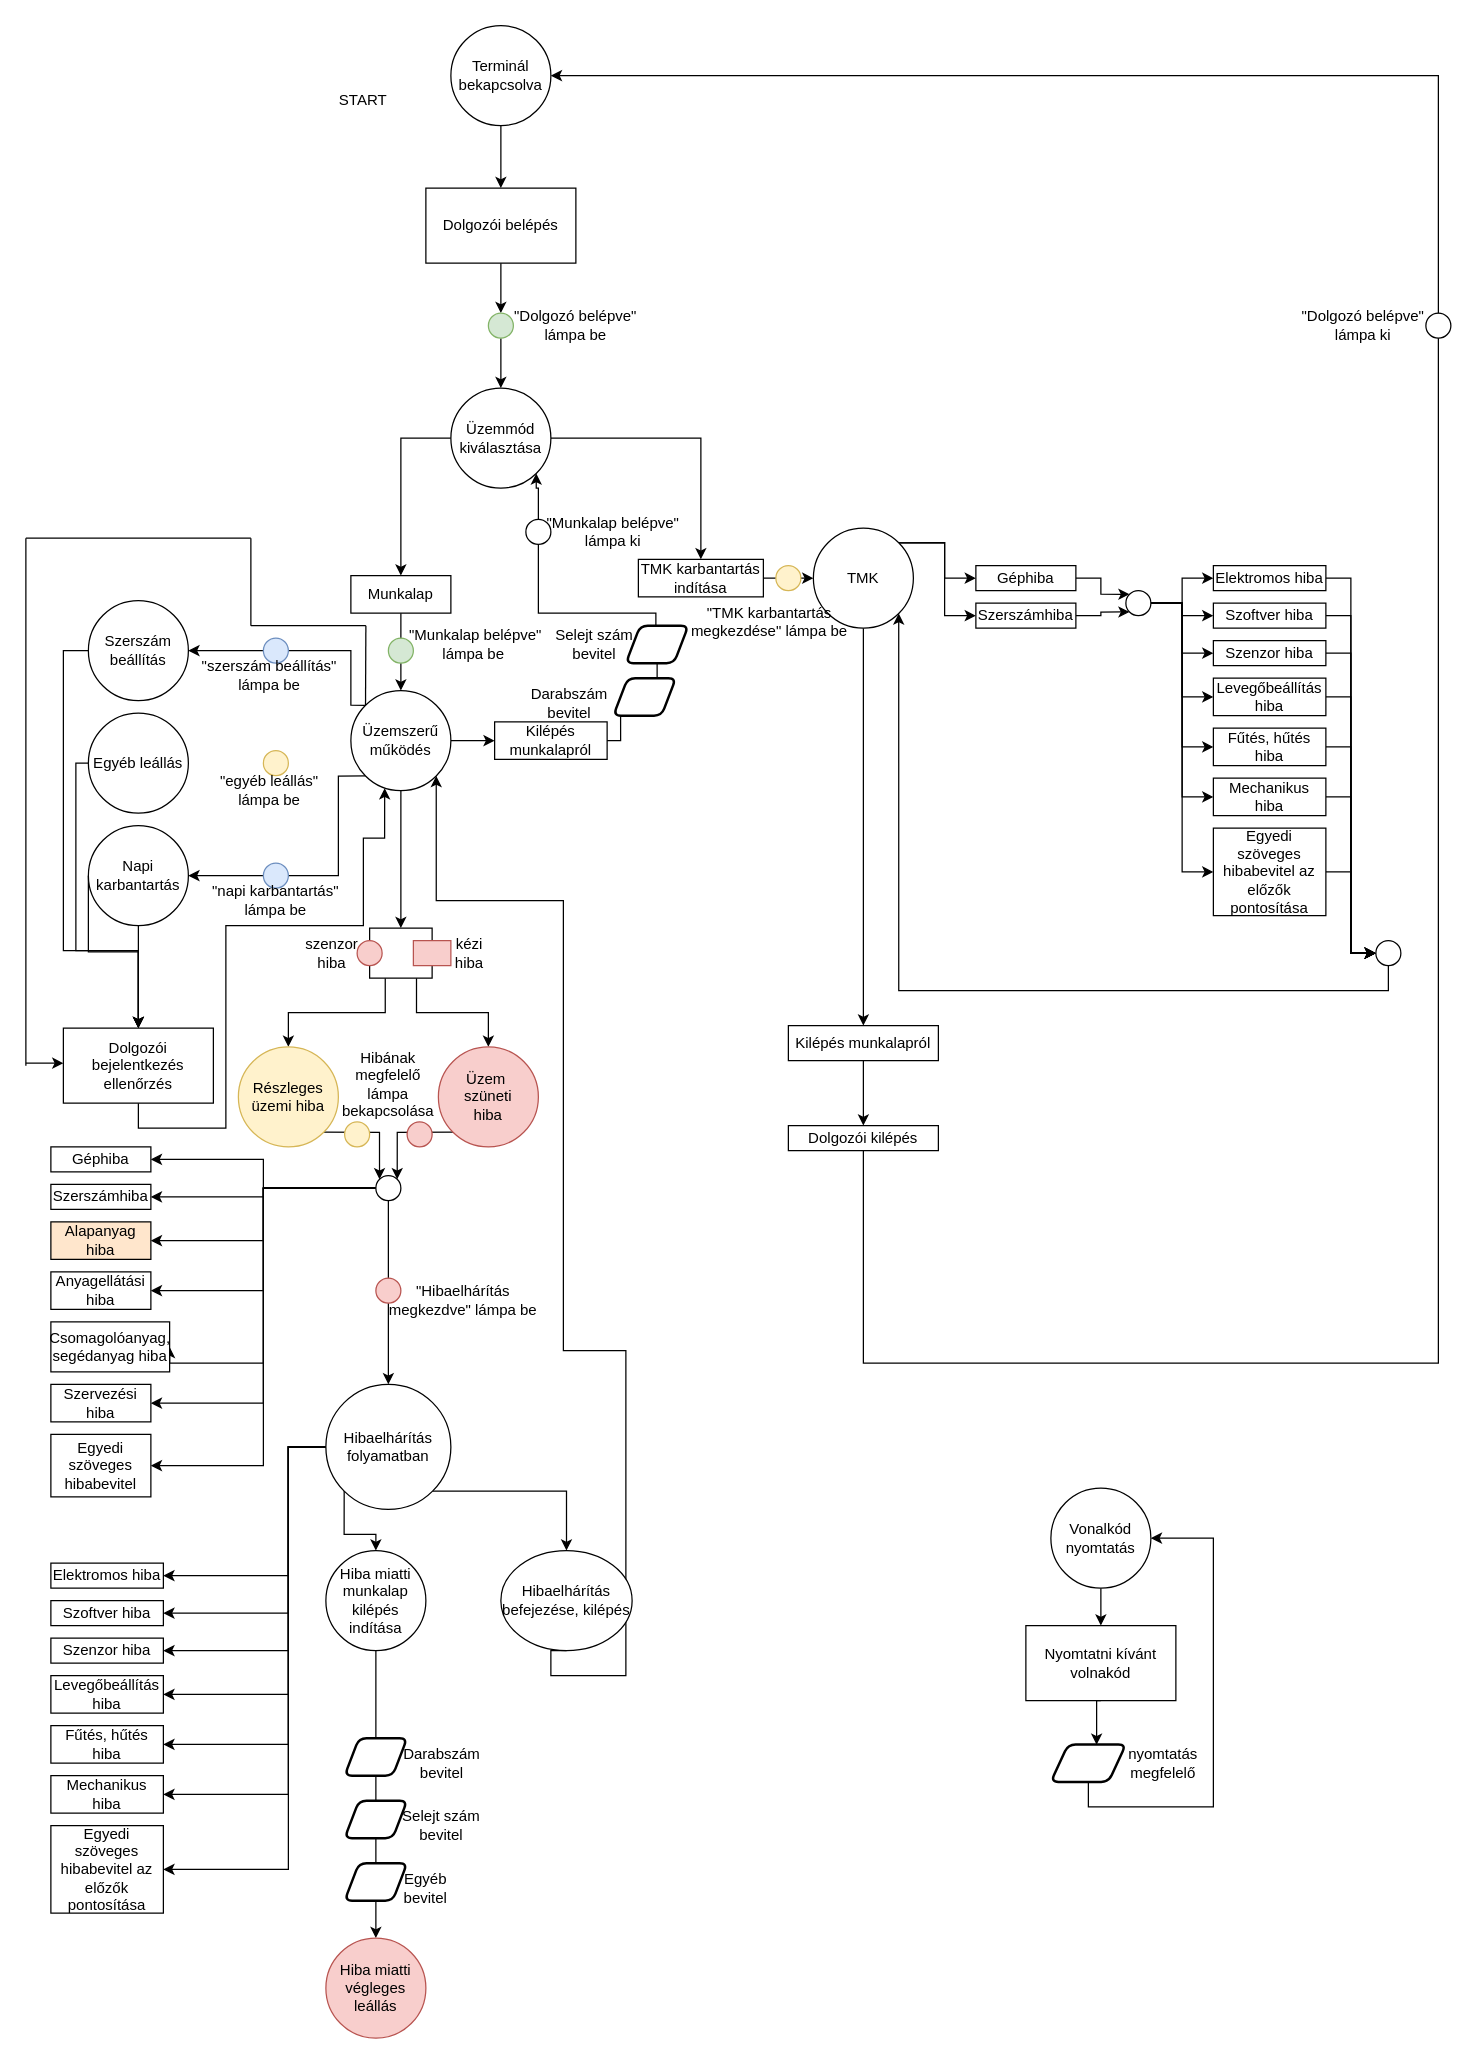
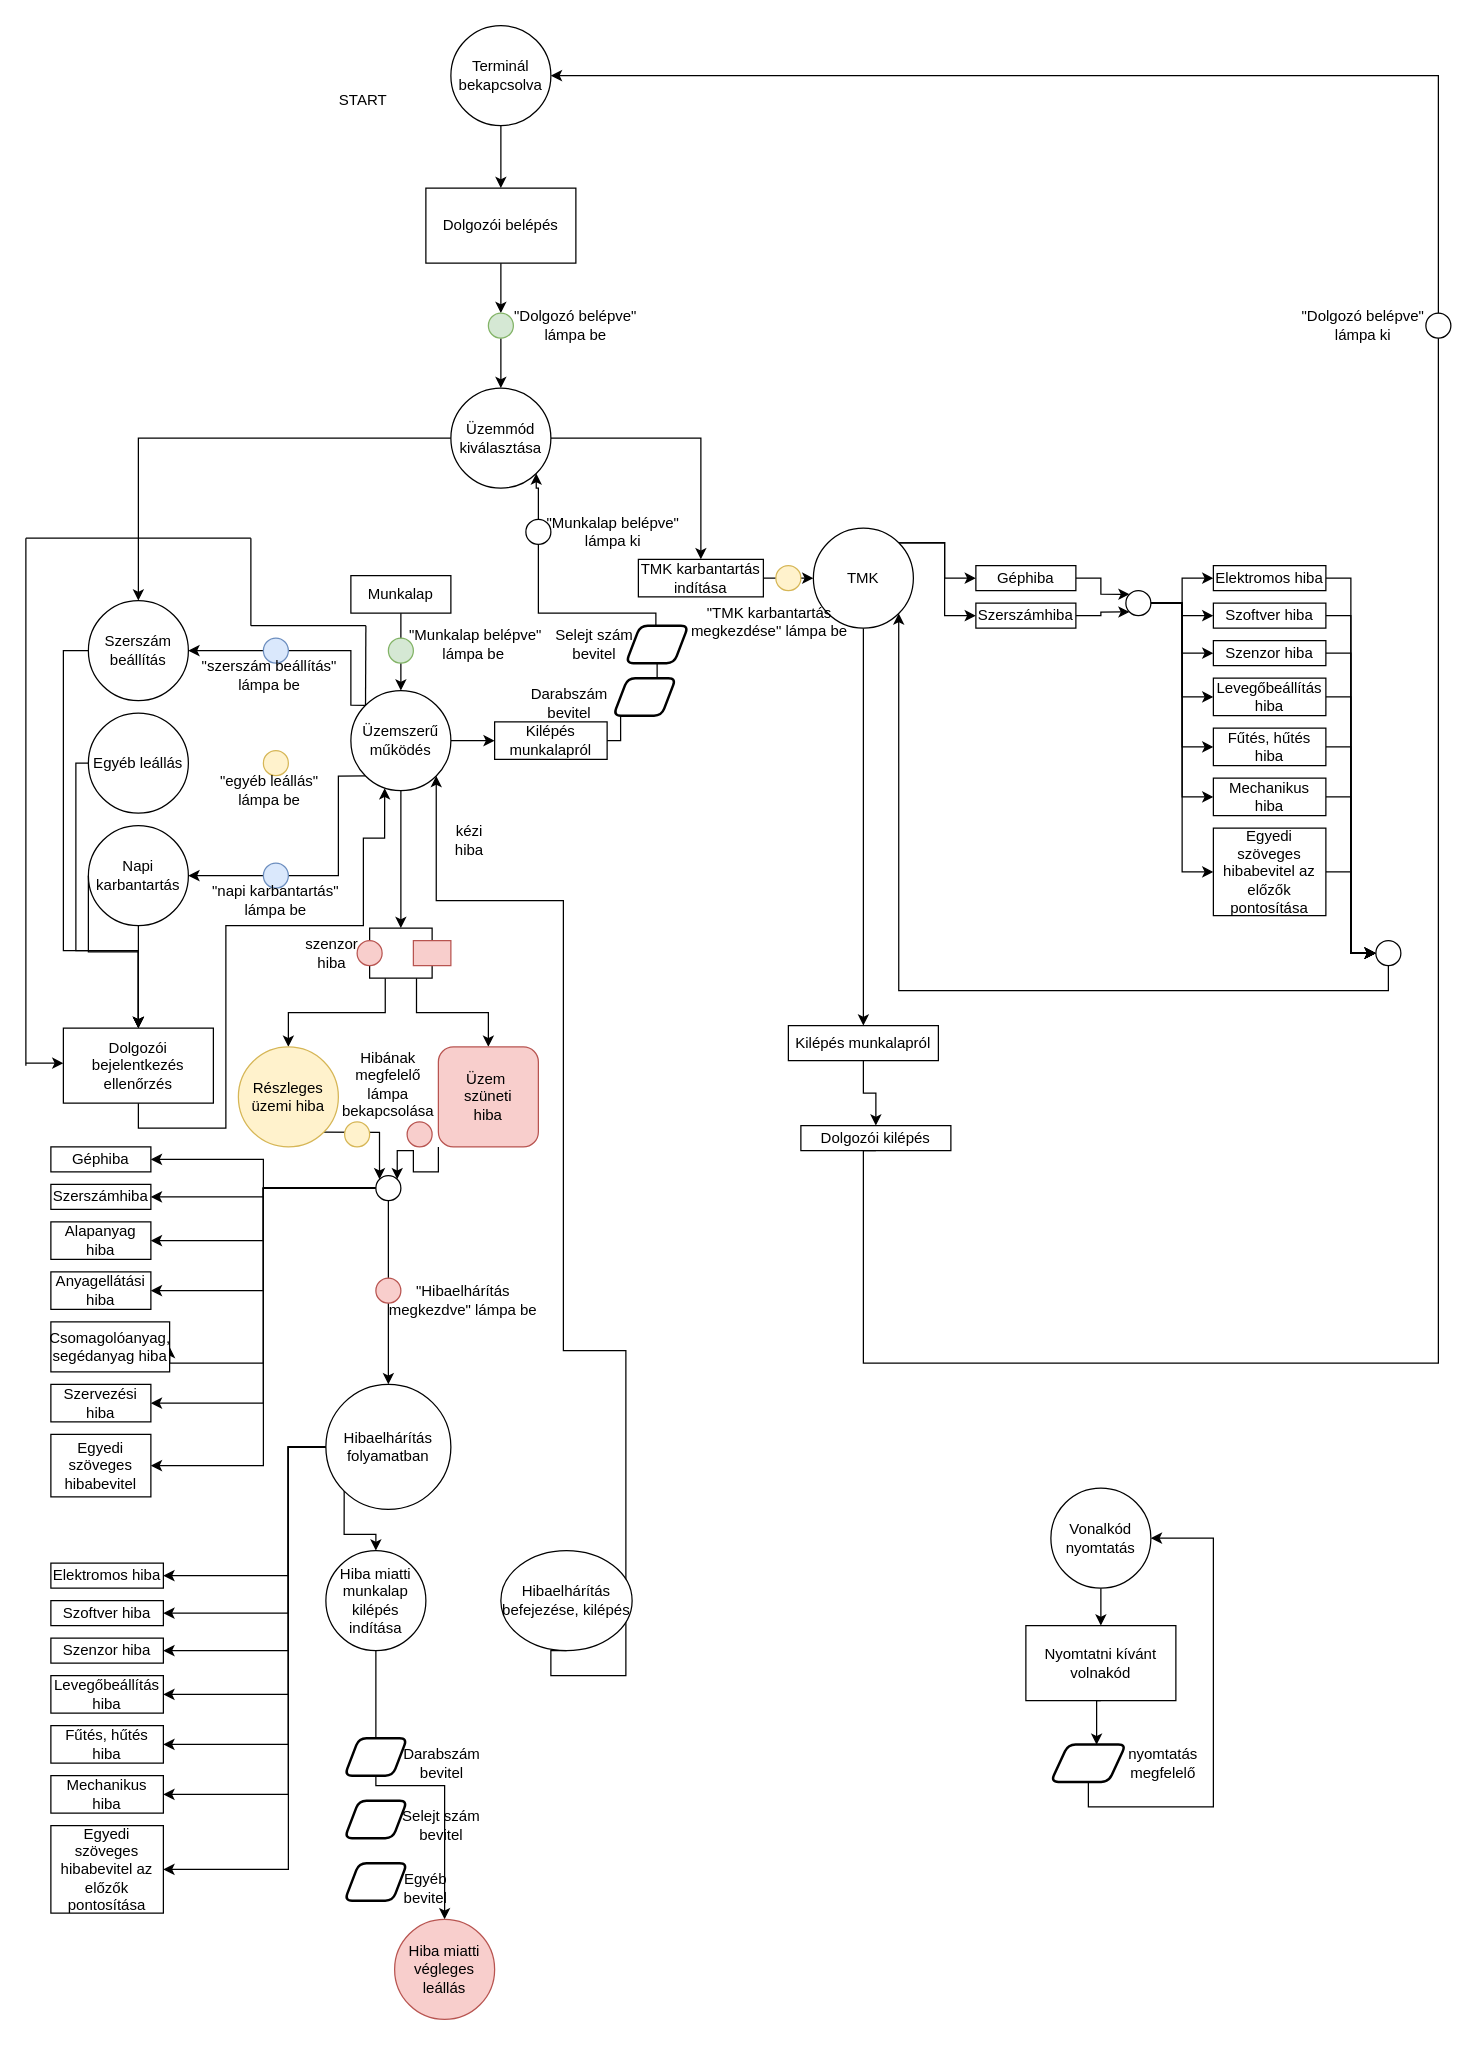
edge "Üzemmód kiválasztása" -> "Munkalap": now "Üzemmód kiválasztása" -> "Szerszám beállítás"
node "kézi hiba": moved (469, 953) -> (469, 841)
node "Üzem szüneti hiba": shape ellipse -> rounded rectangle
node "Dolgozói kilépés": moved (863, 1138) -> (876, 1138)
node "Alapanyag hiba": fillcolor #ffe6cc -> #ffffff
edge "Hibaelhárítás folyamatban" -> "Hibaelhárítás befejezése, kilépés": removed
node "Hiba miatti végleges leállás": moved (376, 1988) -> (444, 1969)
